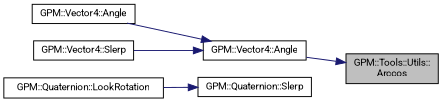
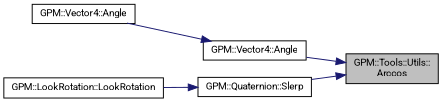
node "GPM::Vector4::Slerp": removed
edge "GPM::Quaternion::Slerp" -> "GPM::Tools::Utils:: Arccos": added
node "GPM::Quaternion::LookRotation": label "GPM::Quaternion::LookRotation" -> "GPM::LookRotation::LookRotation"
